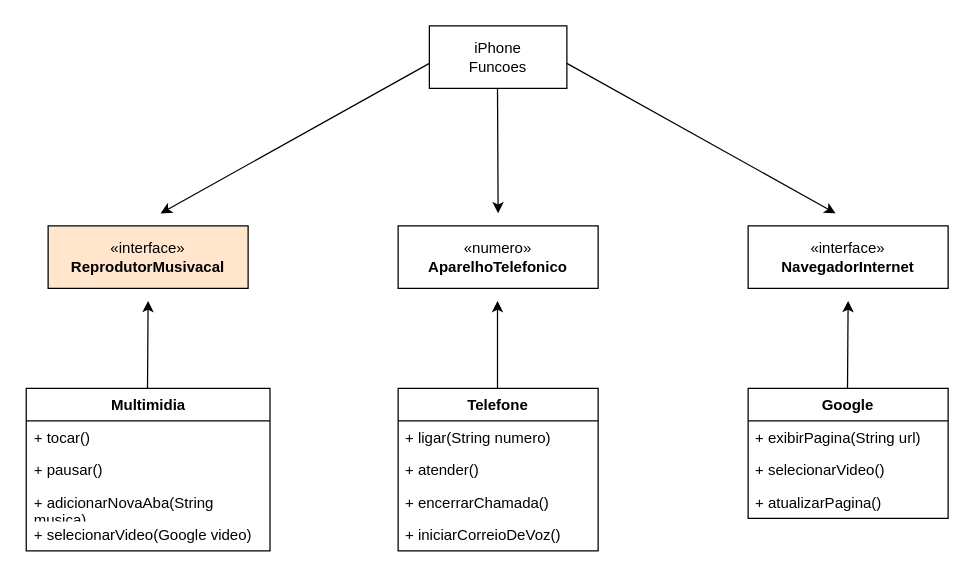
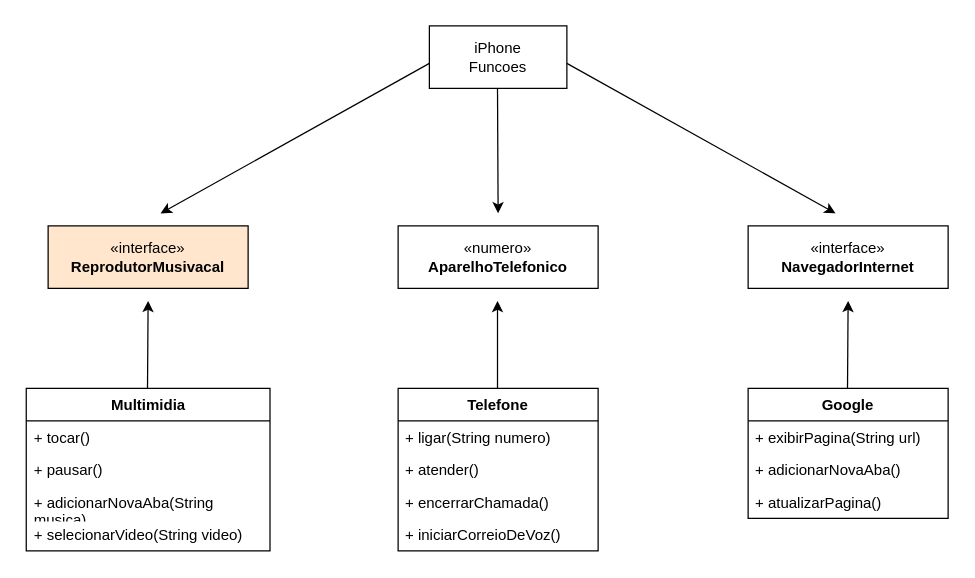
node "+ selecionarVideo()": label "+ selecionarVideo()" -> "+ adicionarNovaAba()"
node "+ selecionarVideo(Google video)": label "+ selecionarVideo(Google video)" -> "+ selecionarVideo(String video)"
